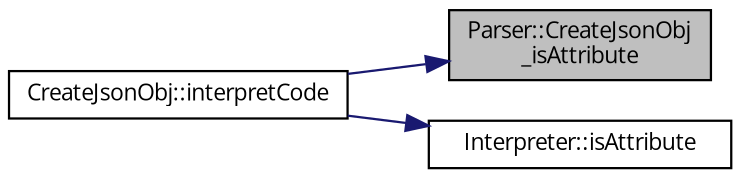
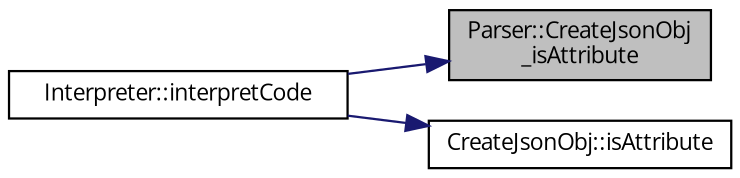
node "CreateJsonObj::interpretCode": label "CreateJsonObj::interpretCode" -> "Interpreter::interpretCode"
node "Interpreter::isAttribute": label "Interpreter::isAttribute" -> "CreateJsonObj::isAttribute"
